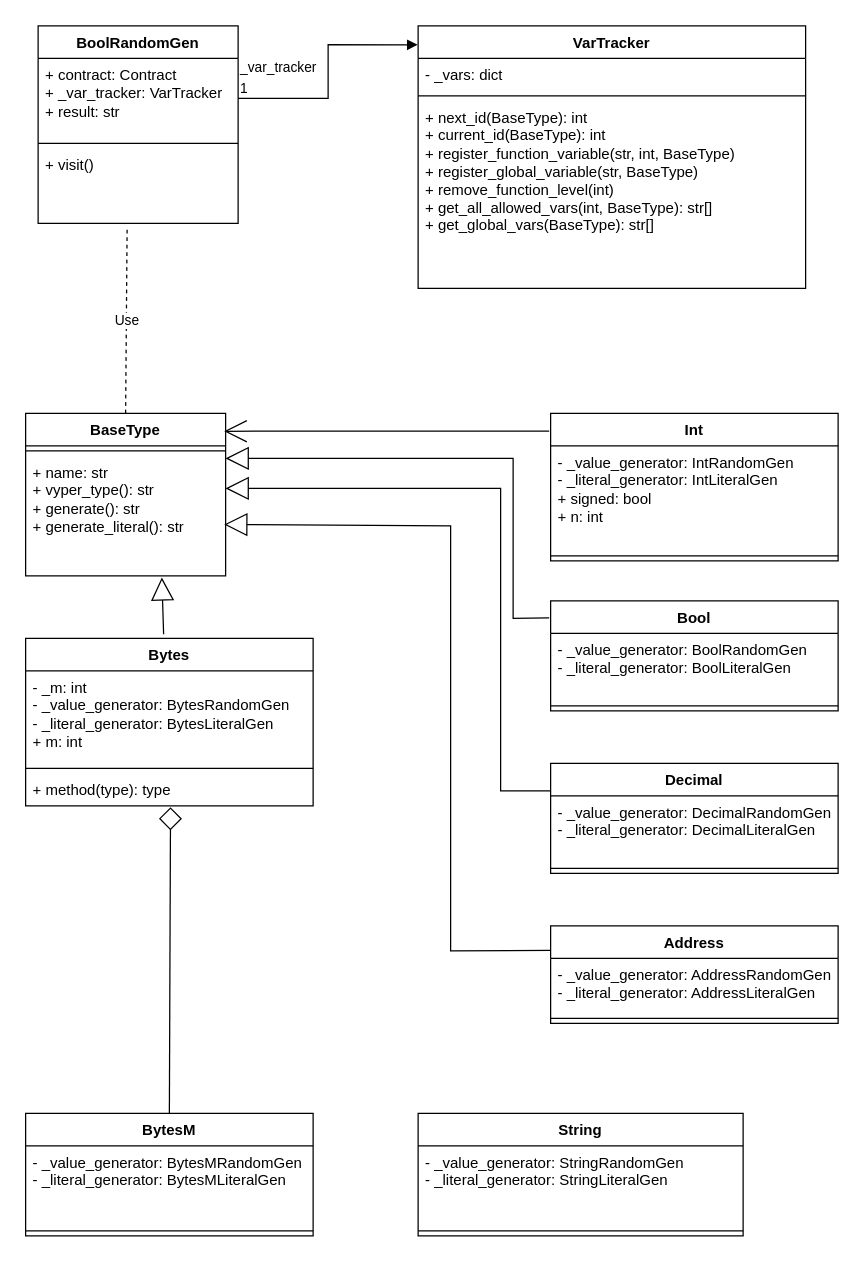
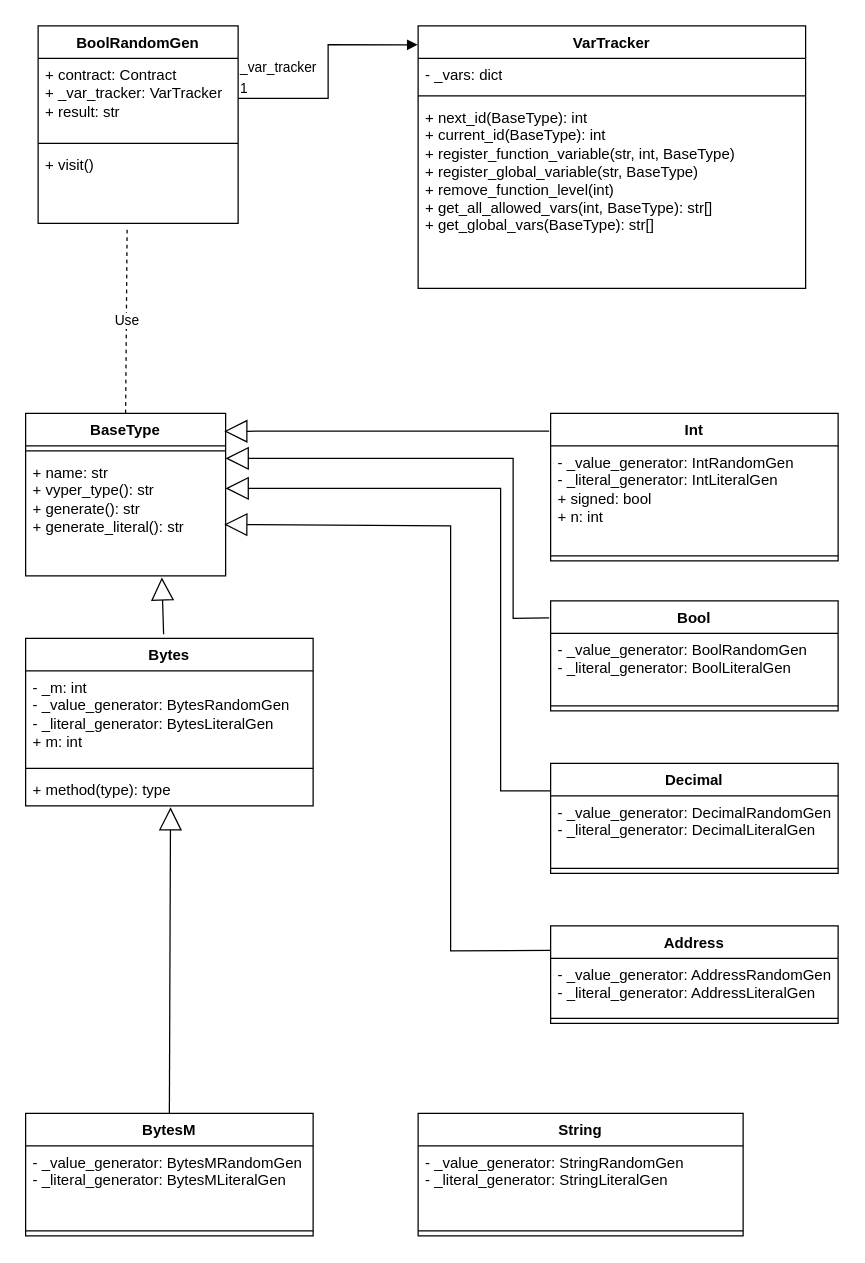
edge "Int" -> "BaseType": arrowhead open -> block
edge "BytesM" -> "+ method(type): type": arrowhead diamond -> block
